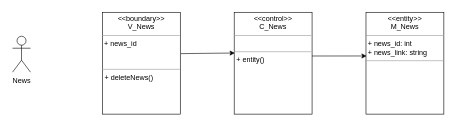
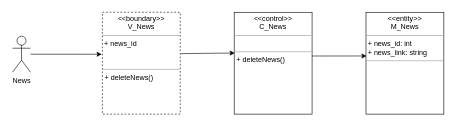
node "<<control>> C_News + entity()": label "<<control>> C_News + entity()" -> "<<control>> C_News + deleteNews()"
edge "News" -> "<<boundary>> V_News + news_id + deleteNews()": added
node "<<boundary>> V_News + news_id + deleteNews()": style solid -> dashed
